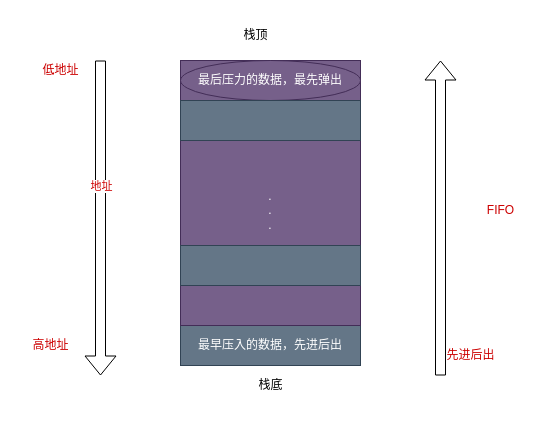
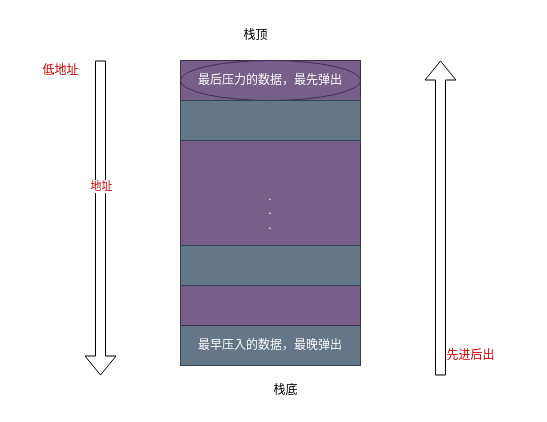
node "FIFO": removed
node "高地址": removed
node "最早压入的数据，先进后出": label "最早压入的数据，先进后出" -> "最早压入的数据，最晚弹出"
node "栈底": moved (271, 386) -> (286, 391)
